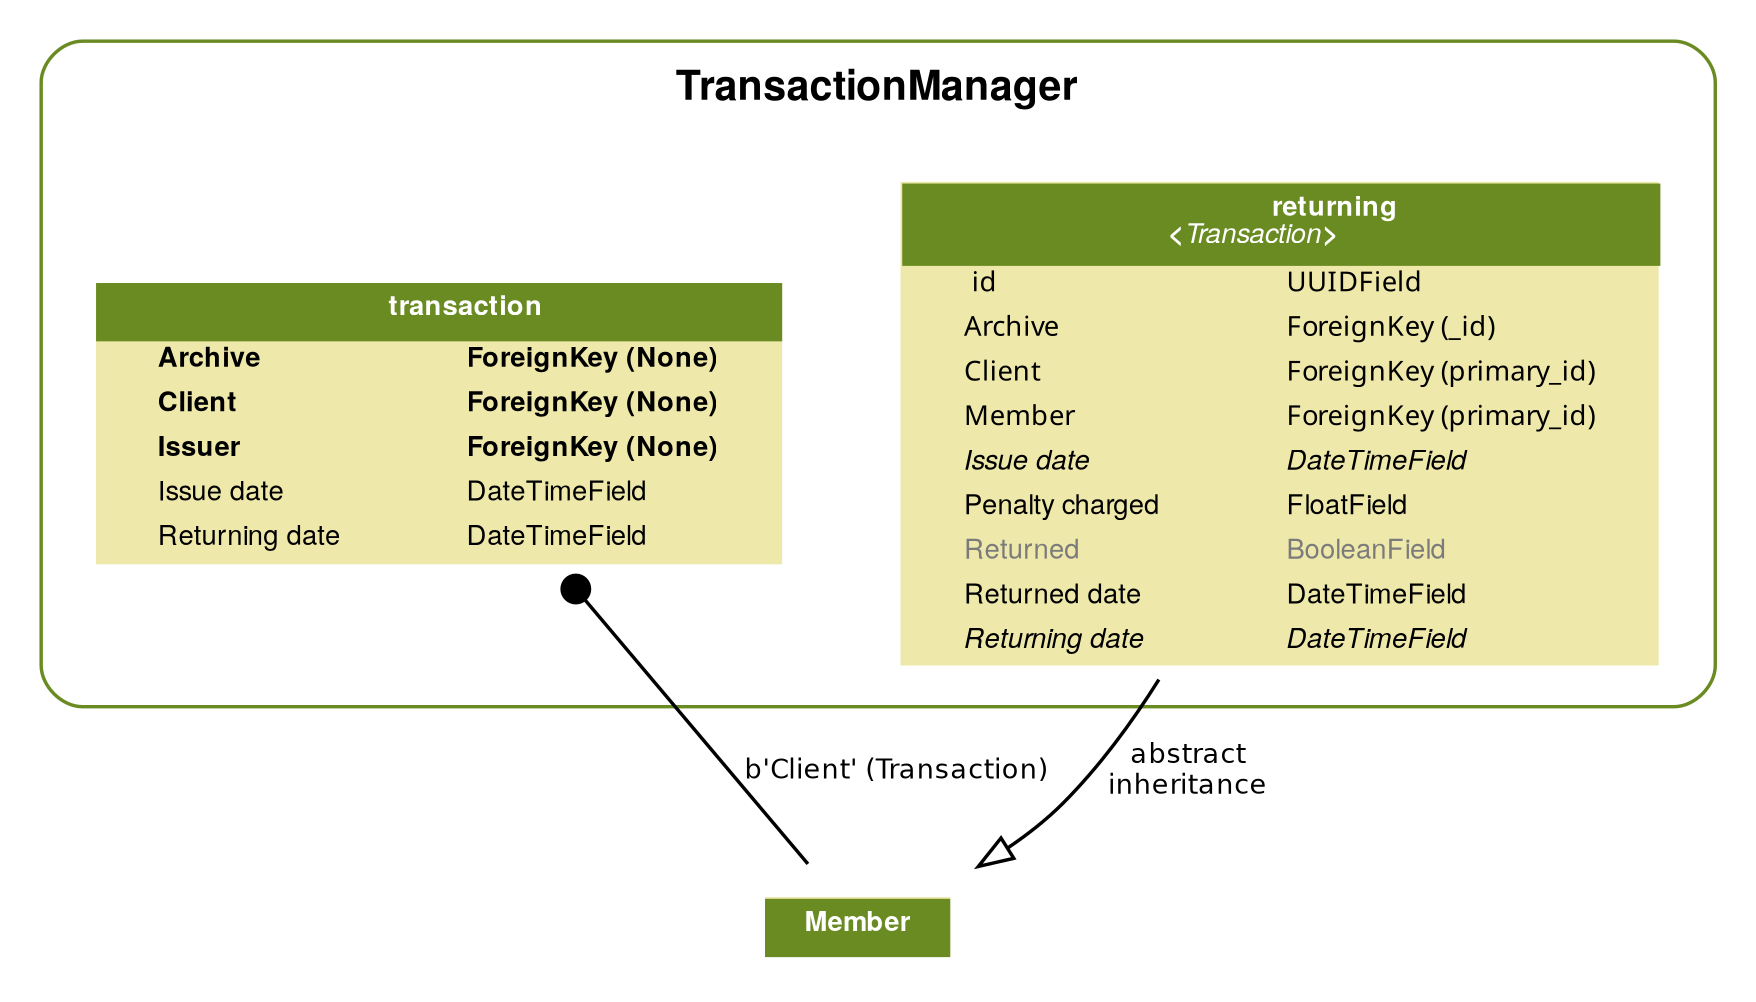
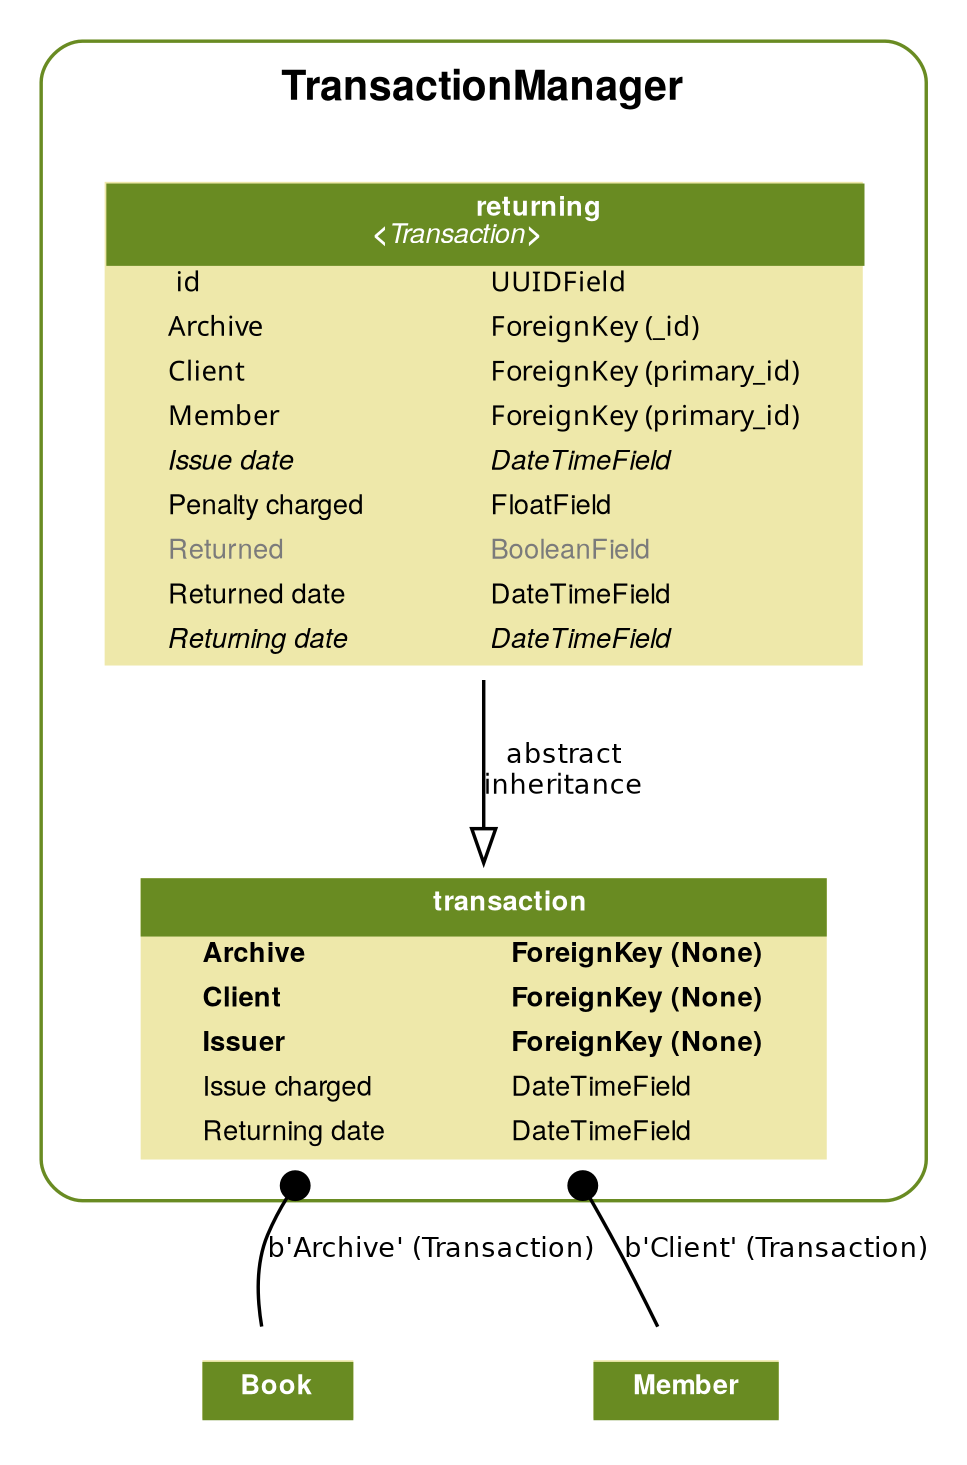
node "transaction": text "Issue date" -> "Issue charged"
edge "returning" -- "Member": now "returning" -- "transaction"
node "Book": added
